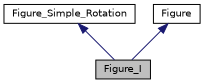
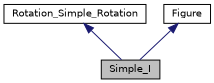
node "Figure_Simple_Rotation": label "Figure_Simple_Rotation" -> "Rotation_Simple_Rotation"
node "Figure_I": label "Figure_I" -> "Simple_I"
